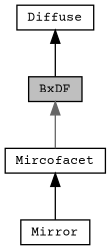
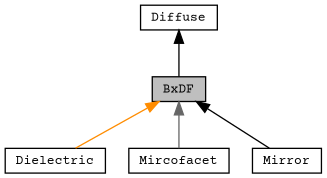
node "Dielectric": added
edge "Mirror" -> "Mircofacet": now "Mirror" -> "BxDF"
